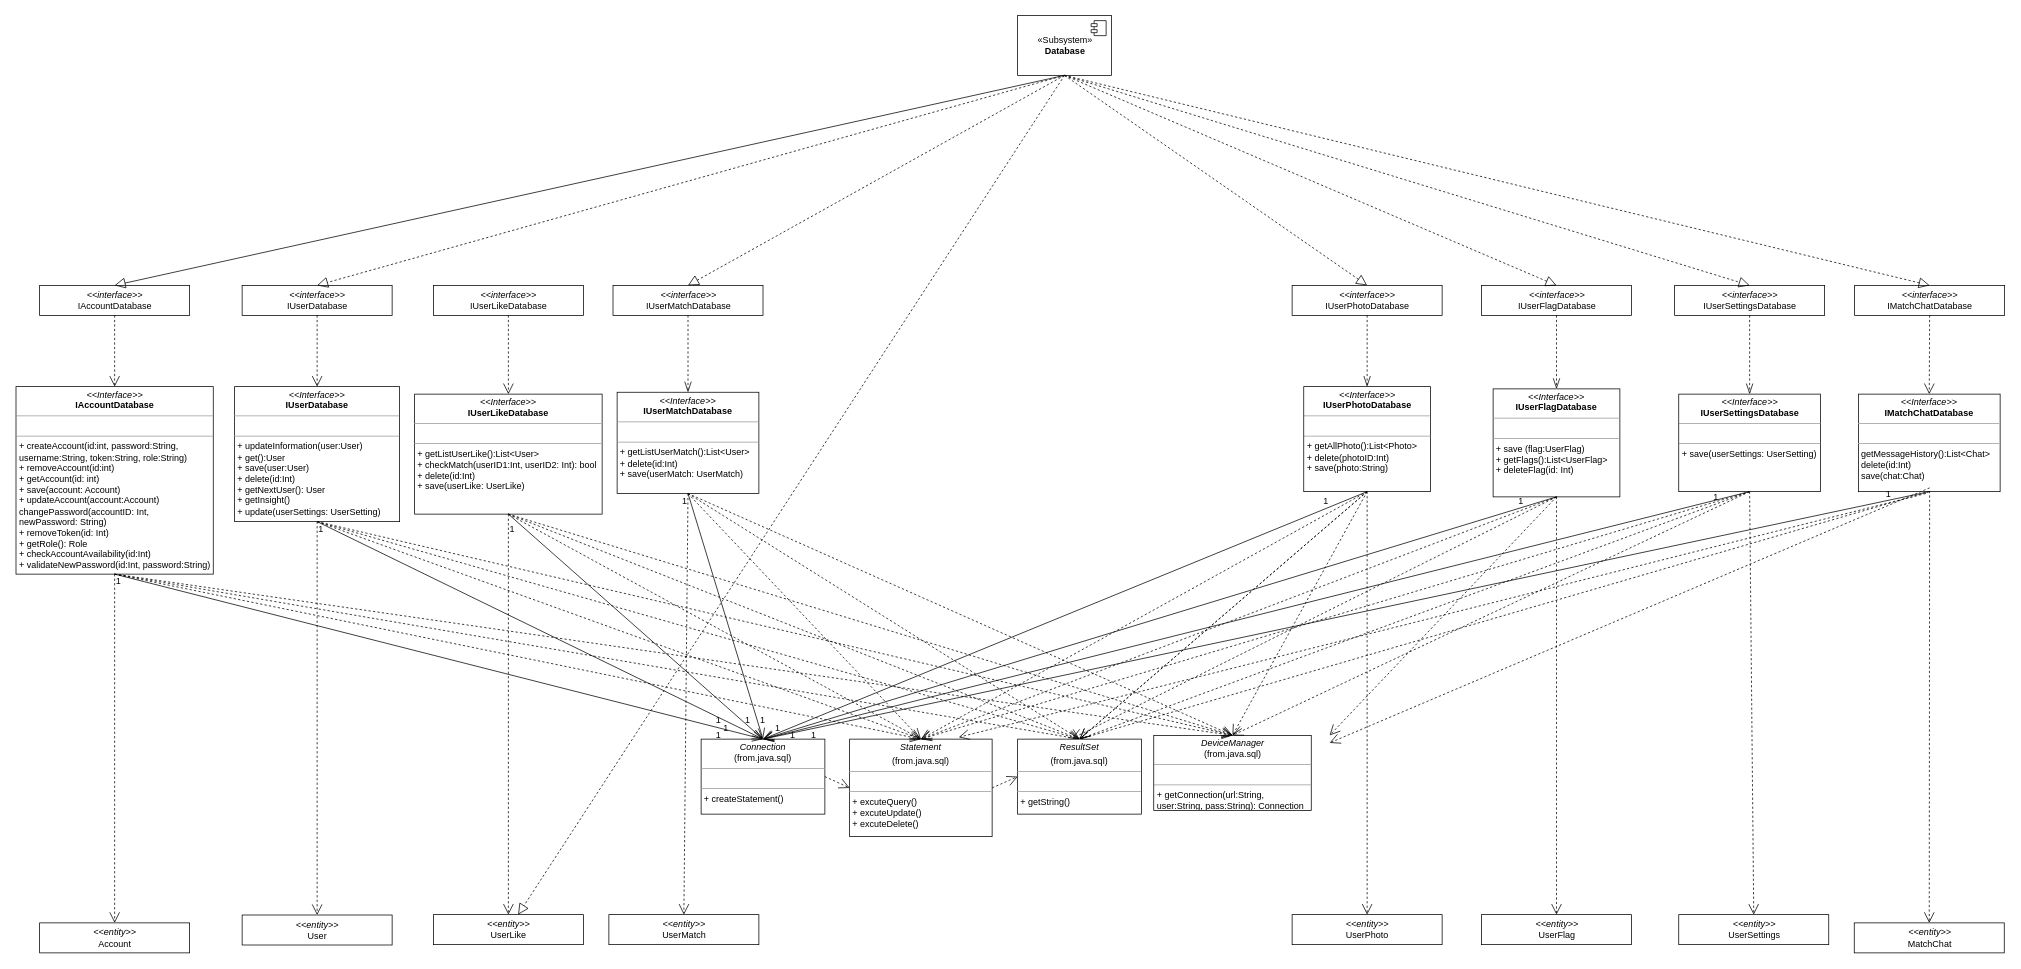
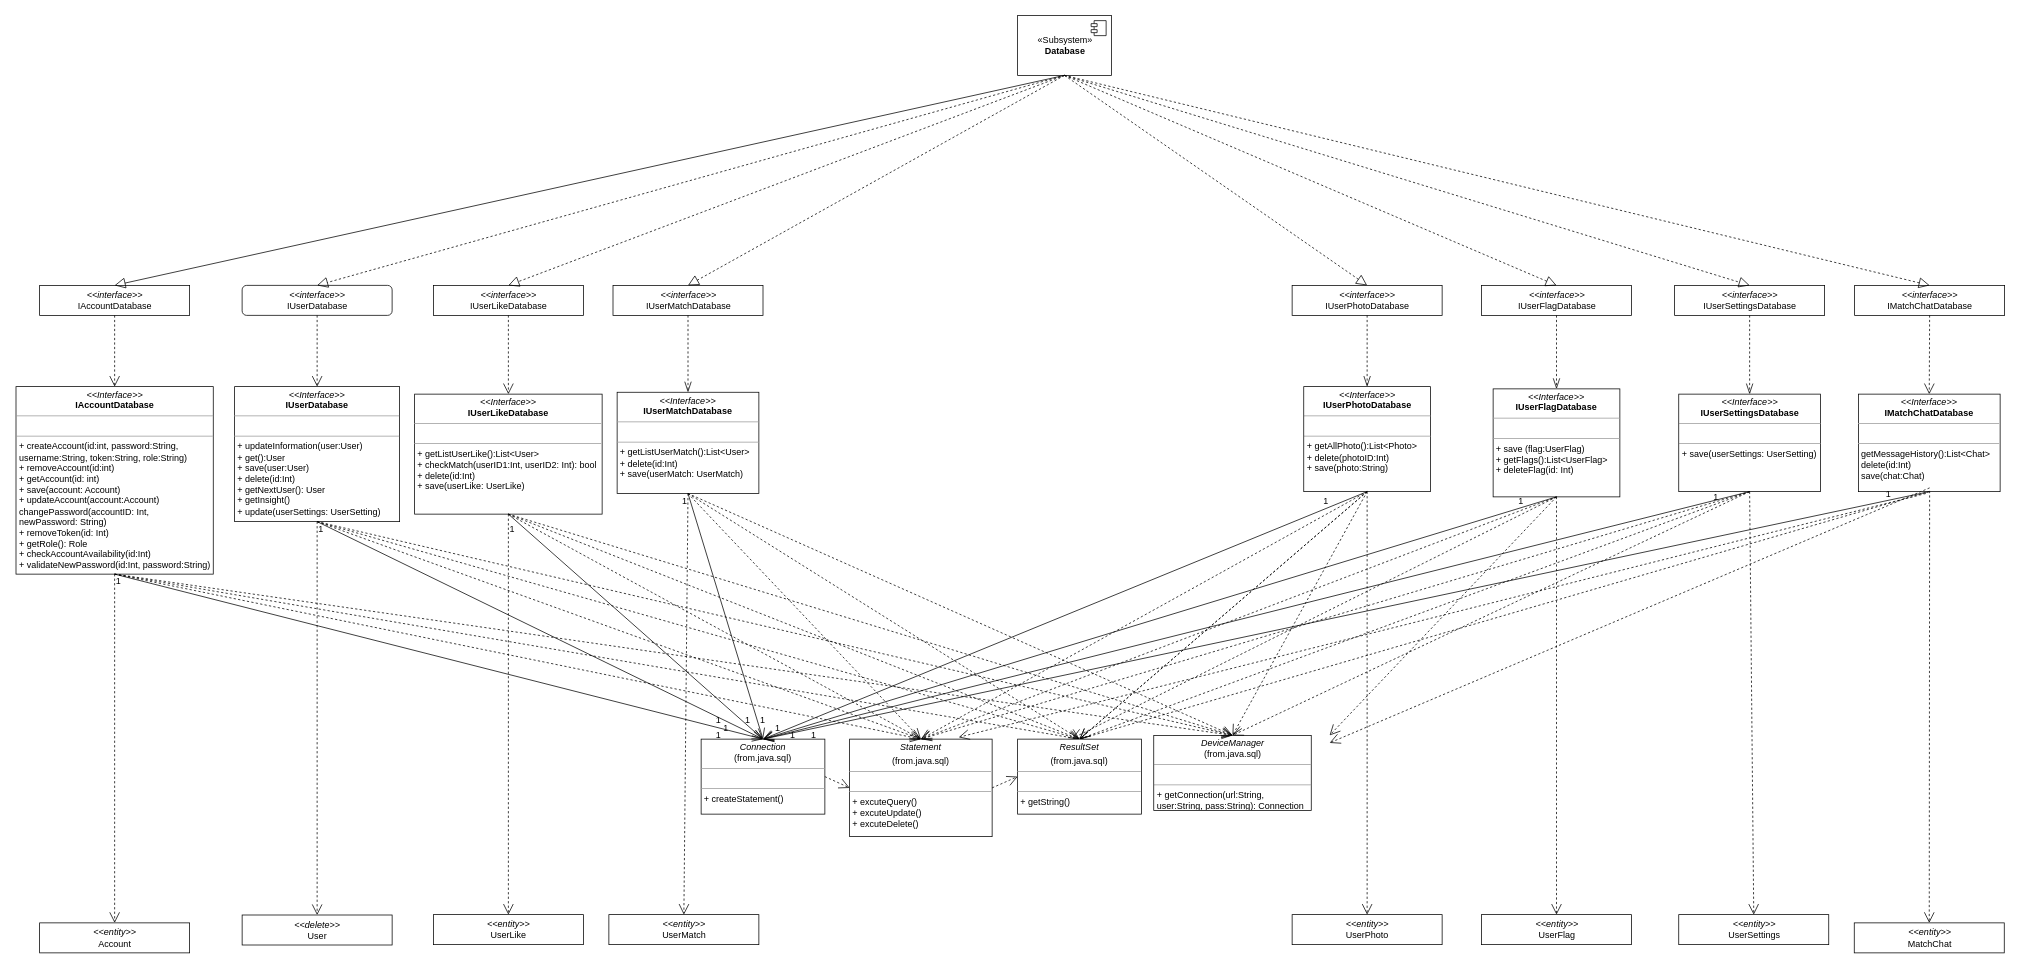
node "<<interface>> IUserDatabase": shape rectangle -> rounded rectangle
edge "«Subsystem» Database" -> "<<entity>> UserLike": now "«Subsystem» Database" -> "<<interface>> IUserLikeDatabase"
node "<<entity>> User": label "<<entity>> User" -> "<<delete>> User"
